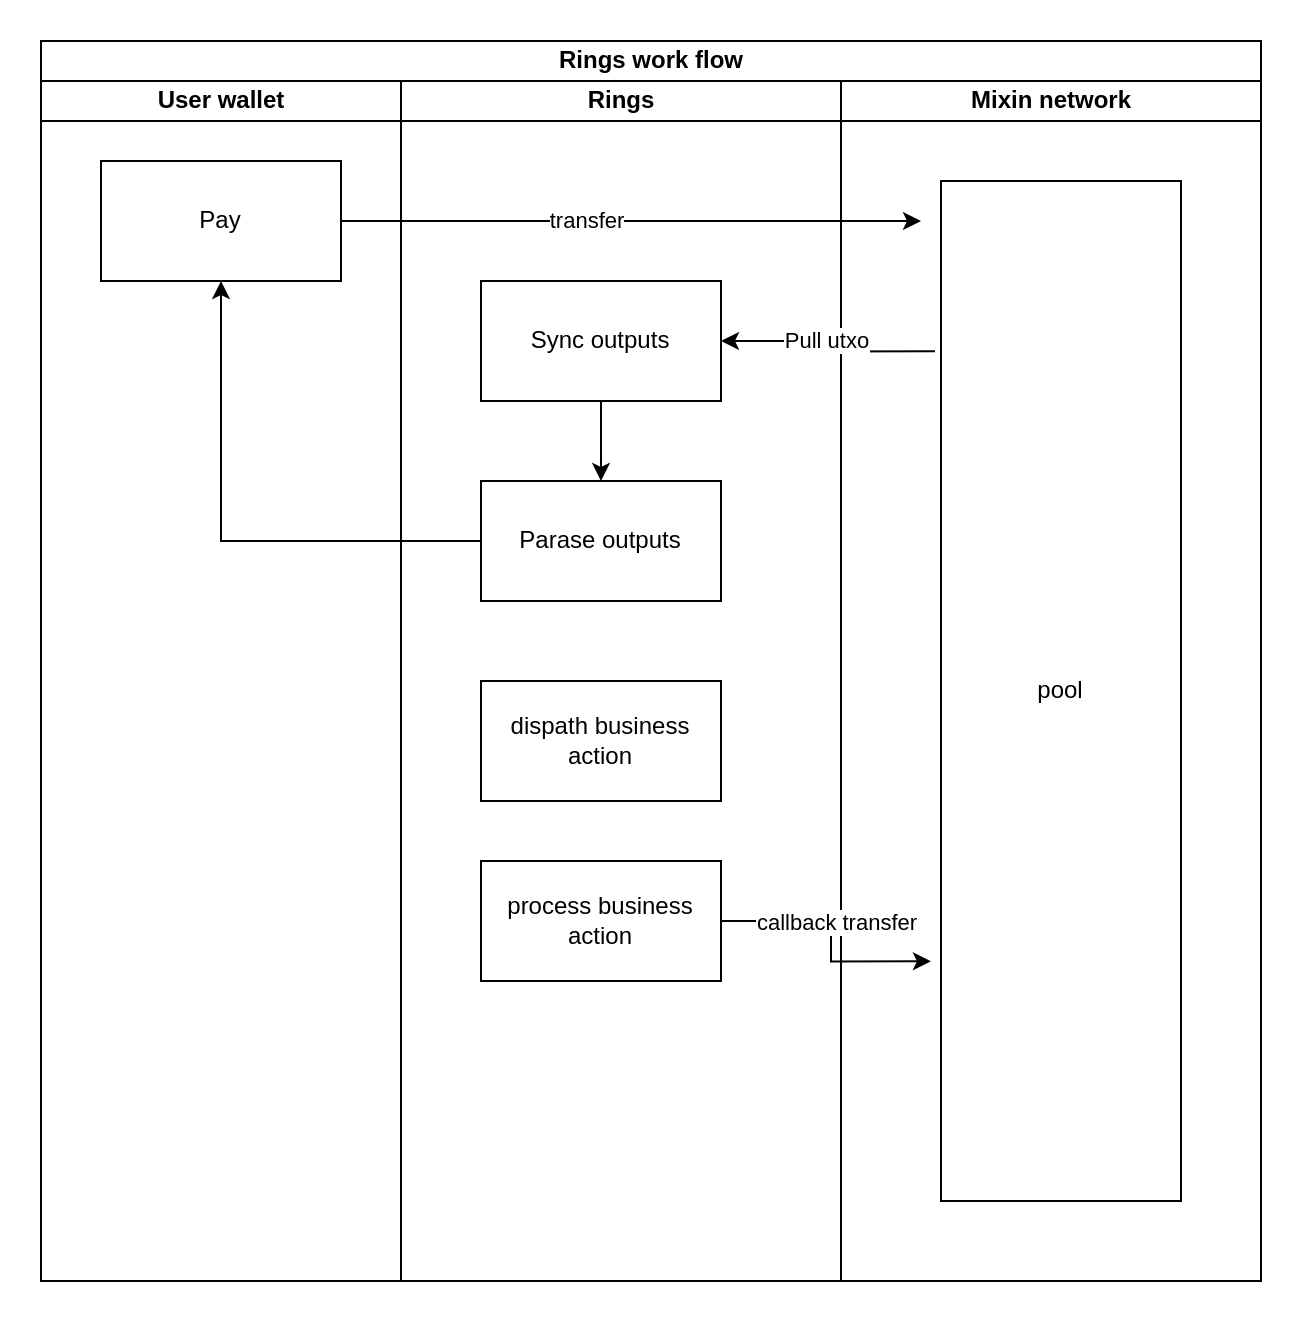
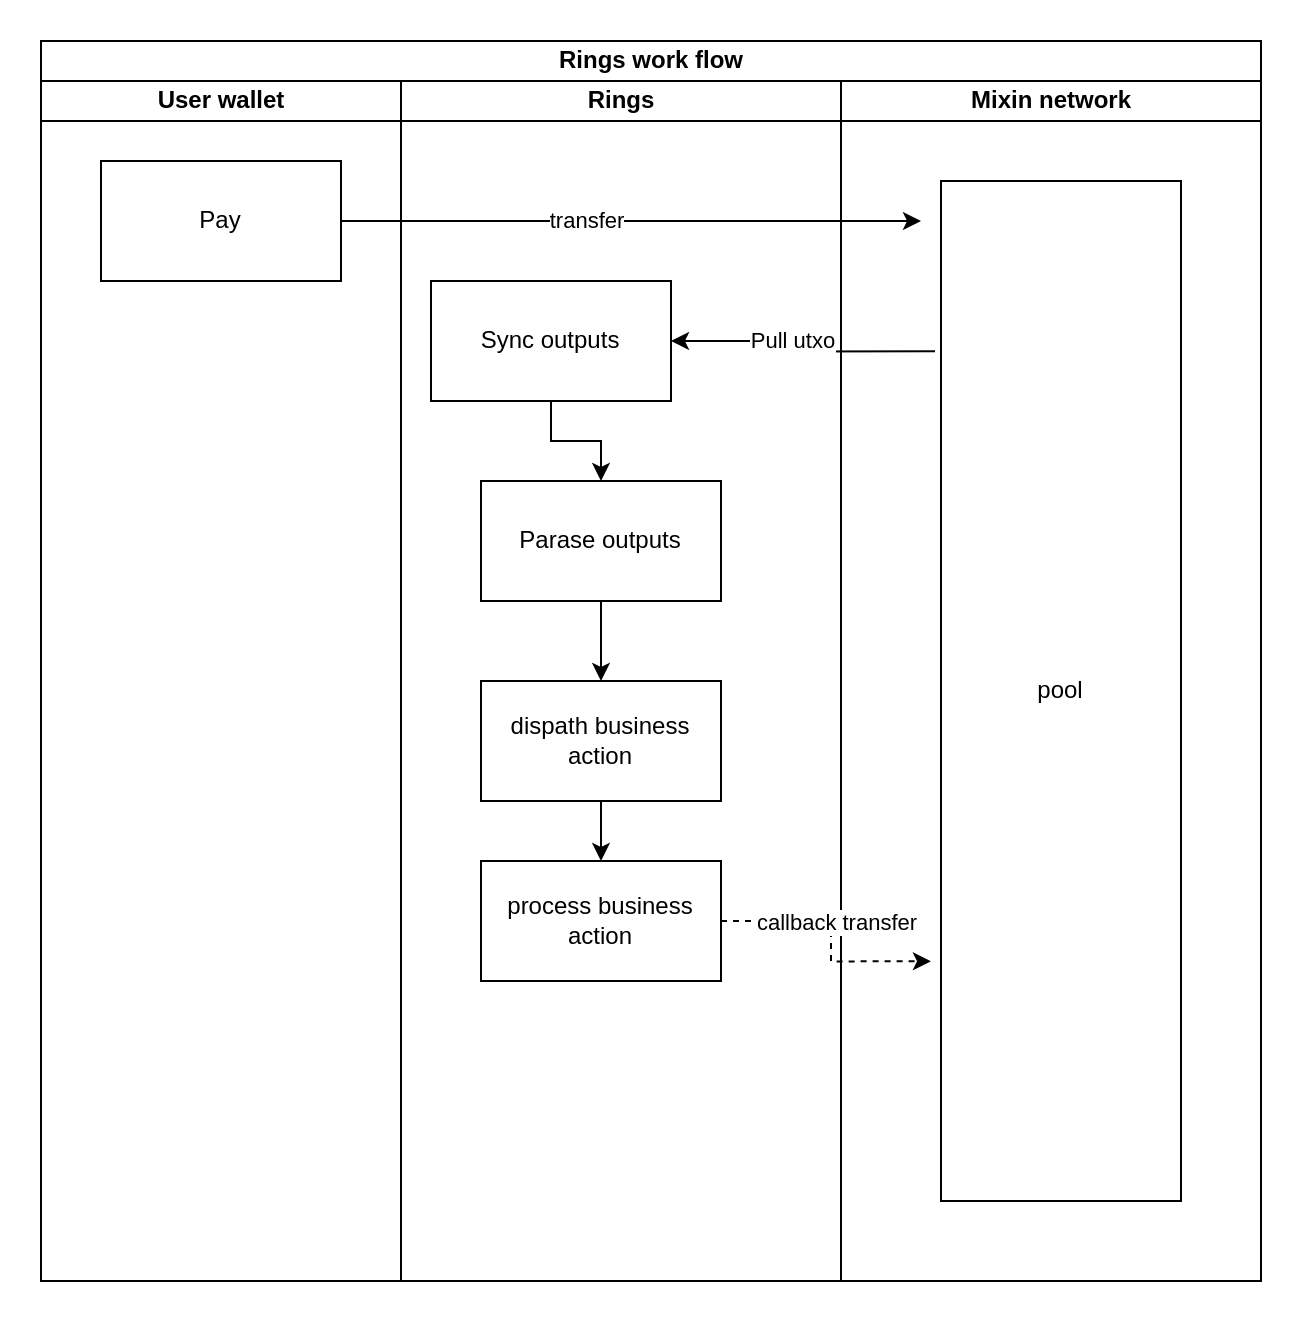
node "Sync outputs": moved (601, 341) -> (551, 341)
edge "Parase outputs" -> "Pay": now "Parase outputs" -> "dispath business action"
edge "dispath business action" -> "process business action": added
edge "process business action" -> "pool": style solid -> dashed
